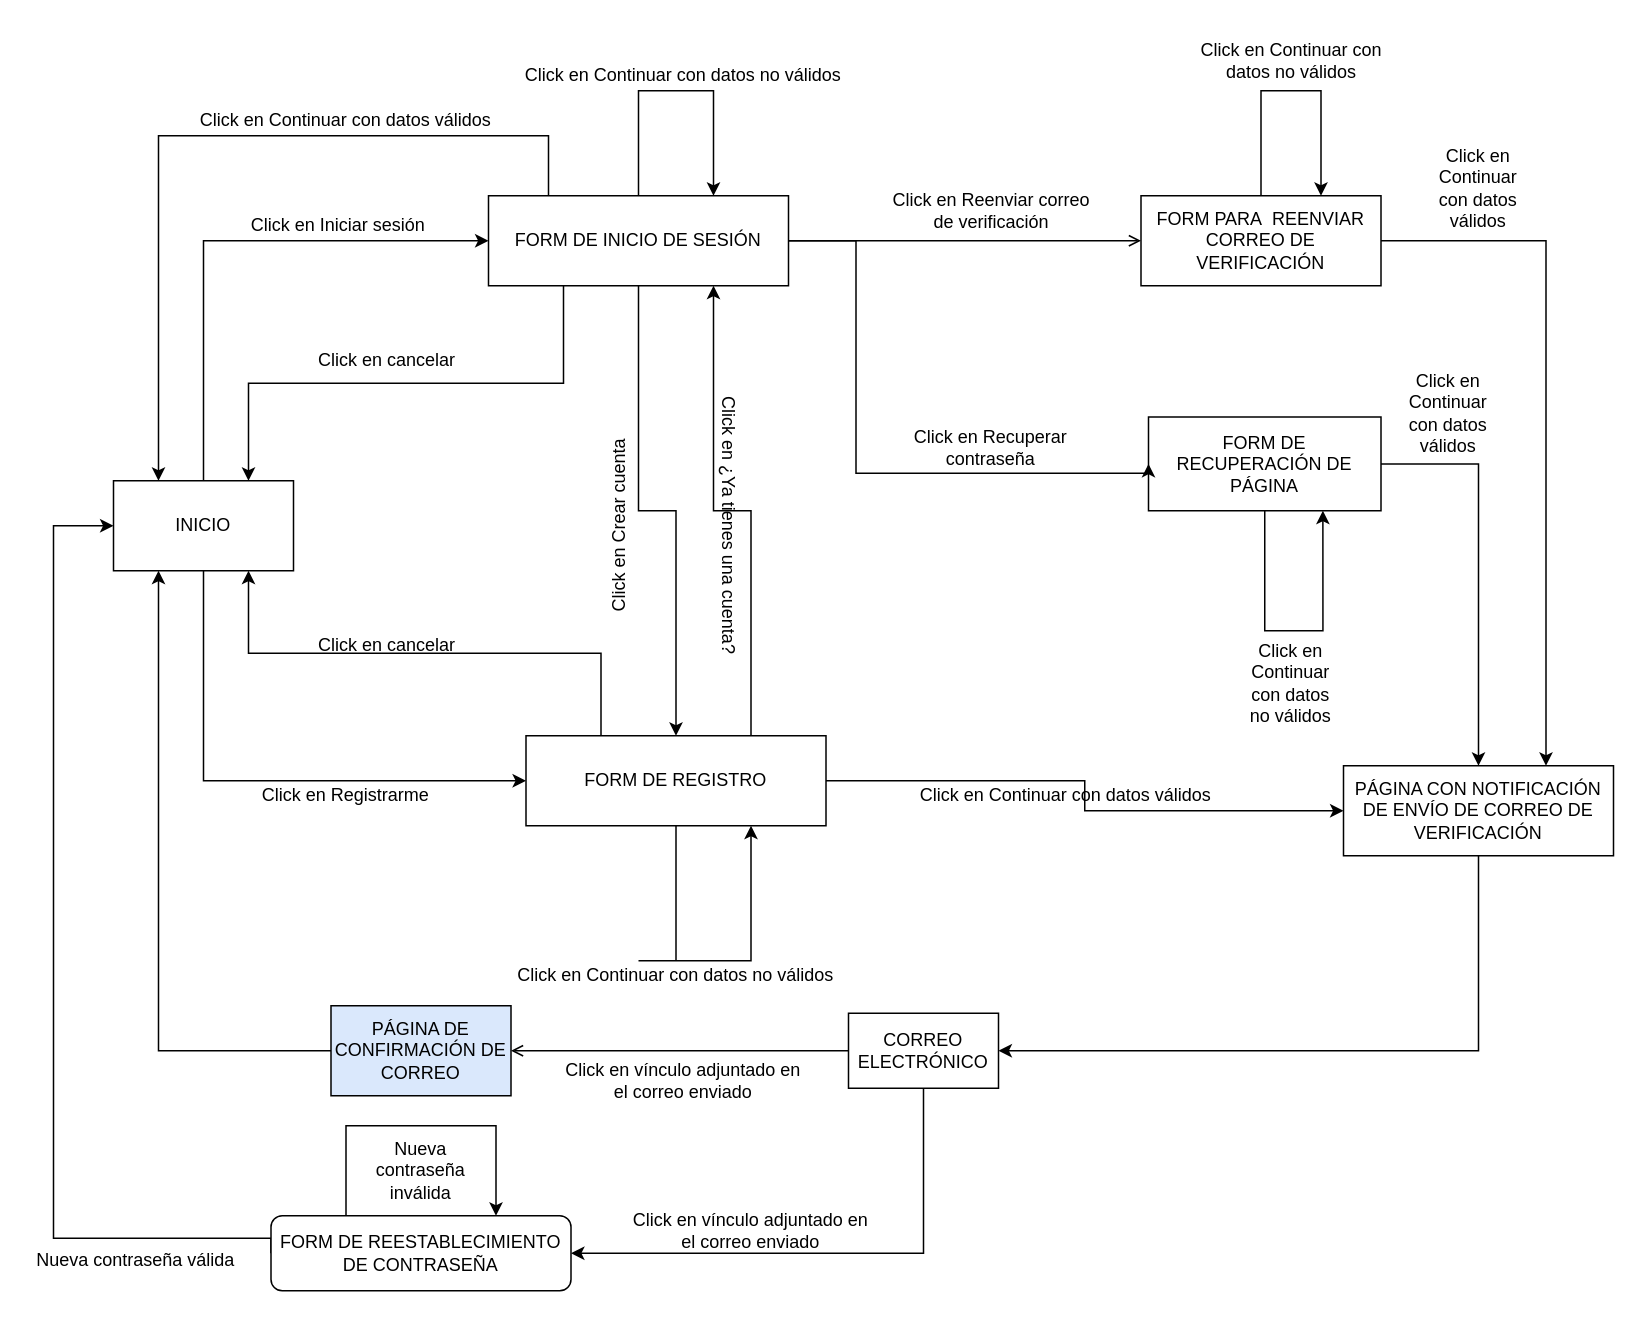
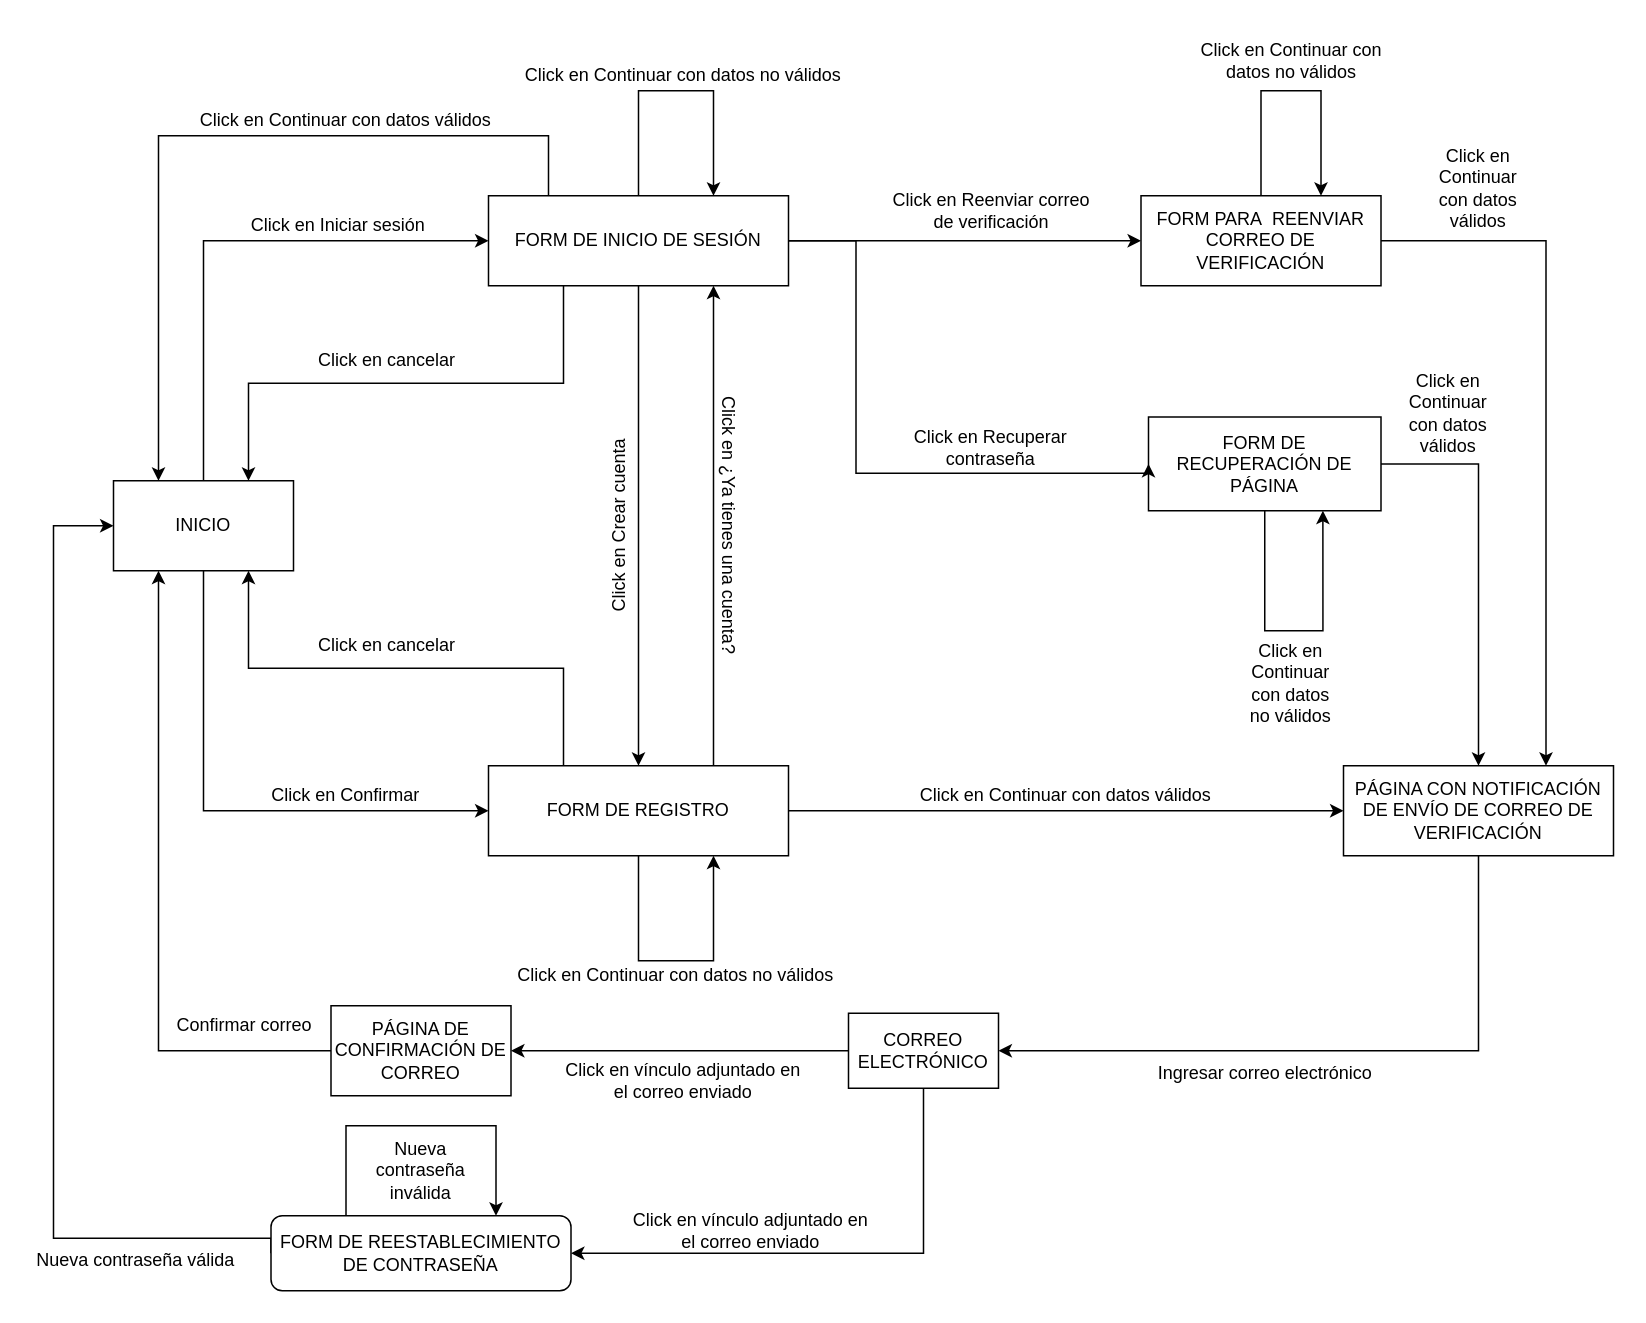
edge "FORM DE INICIO DE SESIÓN" -> "FORM PARA REENVIAR CORREO DE VERIFICACIÓN": arrowhead open -> classic
node "FORM DE REGISTRO": moved (676, 781) -> (638, 811)
node "Click en Registrarme": label "Click en Registrarme" -> "Click en Confirmar"
node "Confirmar correo": added
node "PÁGINA DE CONFIRMACIÓN DE CORREO": fillcolor #dae8fc -> #ffffff
edge "CORREO ELECTRÓNICO" -> "PÁGINA DE CONFIRMACIÓN DE CORREO": arrowhead open -> classic
node "Ingresar correo electrónico": added
